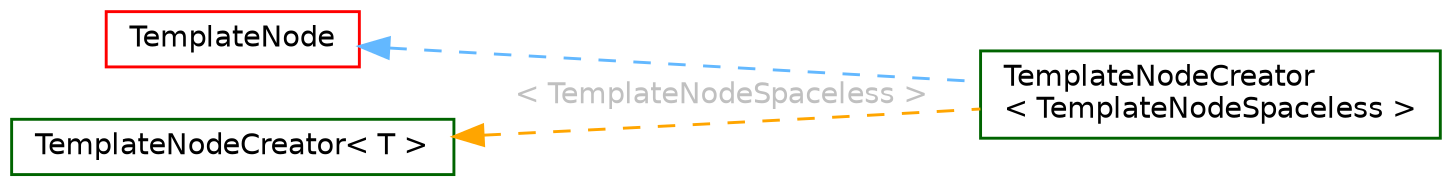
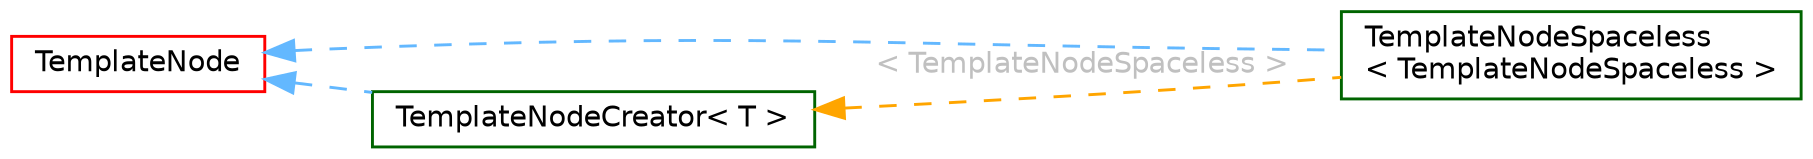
edge "TemplateNodeCreator< T >" -> "TemplateNode": added
node "TemplateNodeCreator < TemplateNodeSpaceless >": label "TemplateNodeCreator < TemplateNodeSpaceless >" -> "TemplateNodeSpaceless < TemplateNodeSpaceless >"
